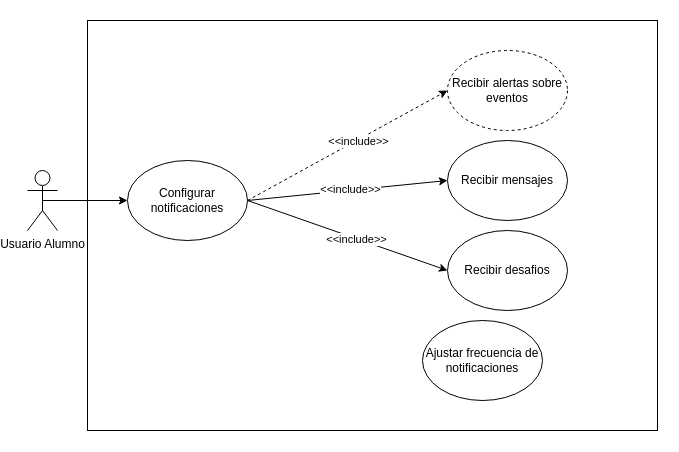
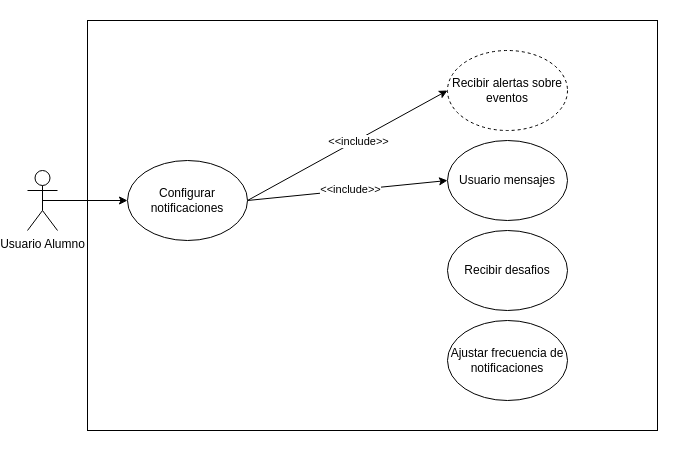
edge "Configurar notificaciones" -> "Recibir alertas sobre eventos": style dashed -> solid
node "Recibir mensajes": label "Recibir mensajes" -> "Usuario mensajes"
edge "Configurar notificaciones" -> "Recibir desafios": removed, label "<<include>>"
node "Ajustar frecuencia de notificaciones": moved (483, 361) -> (508, 361)
